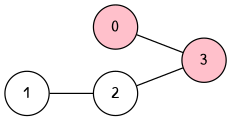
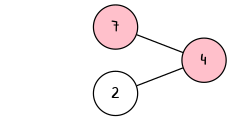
node "0": label "0" -> "7"
node "3": label "3" -> "4"
node "1": removed
